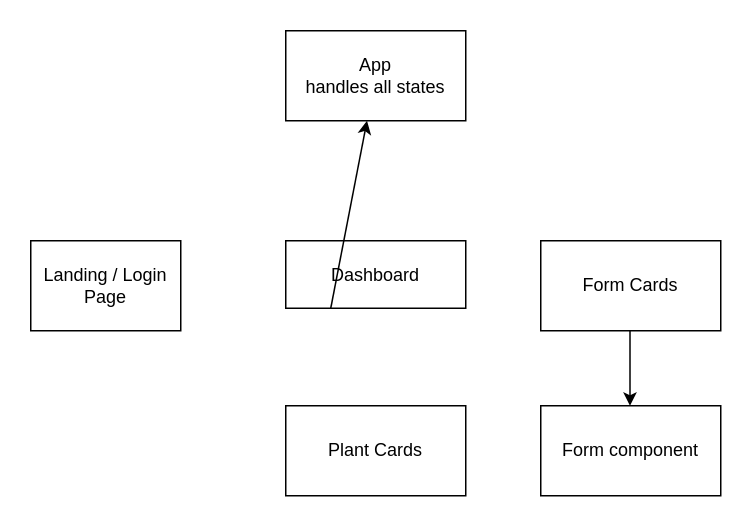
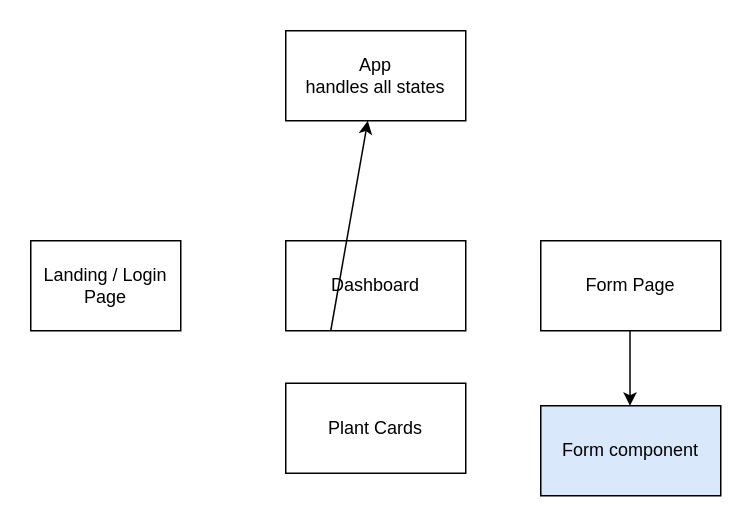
node "Dashboard": size 180x68 -> 180x90
node "Form Cards": label "Form Cards" -> "Form Page"
node "Plant Cards": moved (376, 451) -> (376, 428)
node "Form component": fillcolor #ffffff -> #dae8fc
